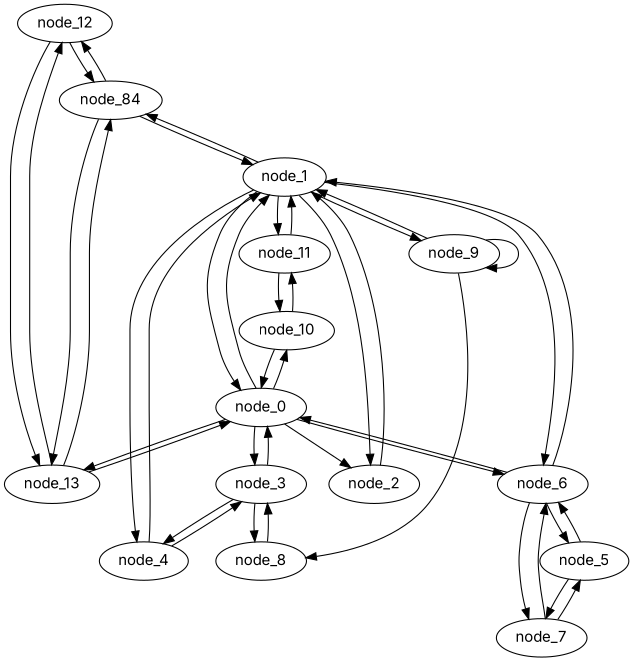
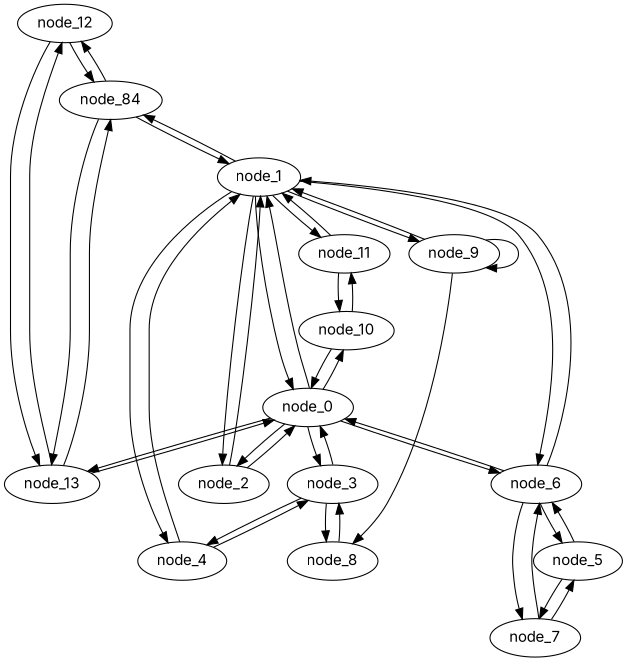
edge "node_2" -> "node_0": added
